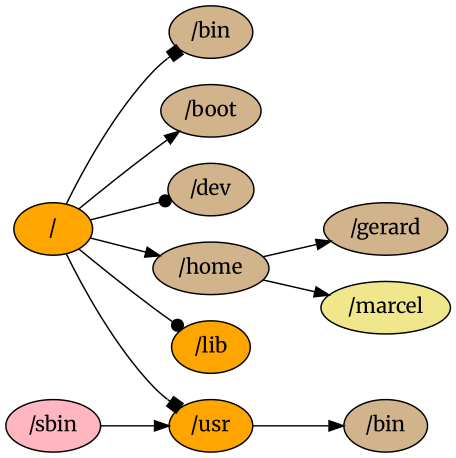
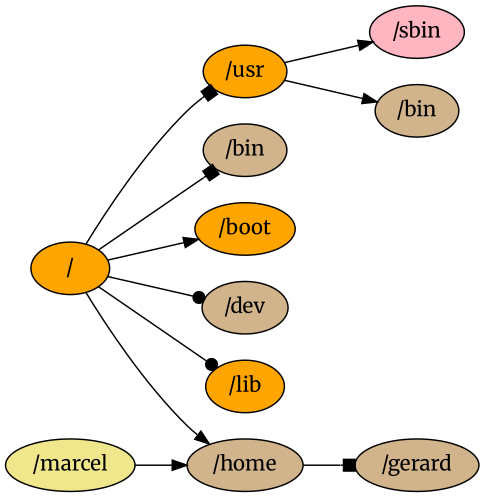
node "/boot": fillcolor tan -> orange
edge "/home" -> "/gerard": arrowhead normal -> box
edge "/home" -> "/marcel": reversed
edge "/sbin" -> "/usr": reversed
